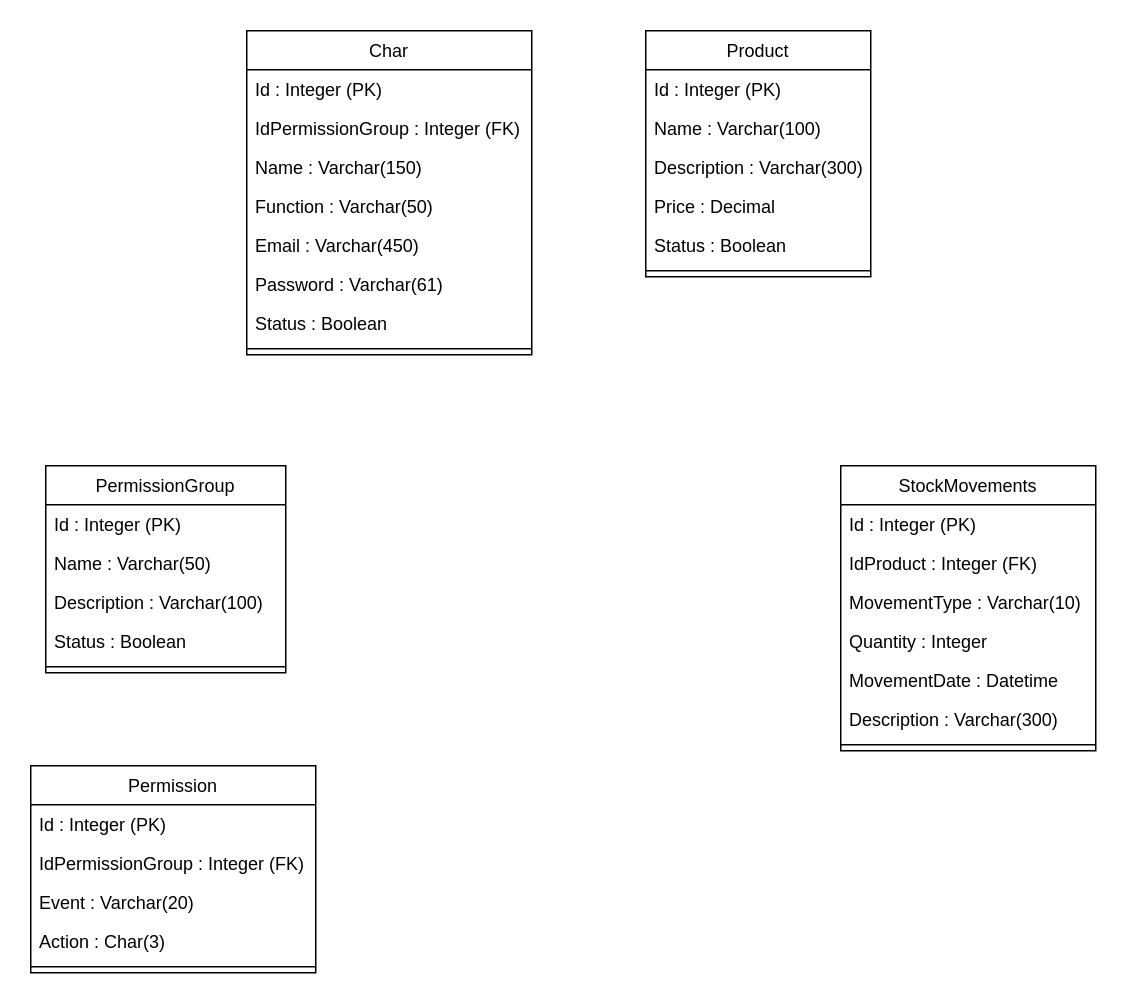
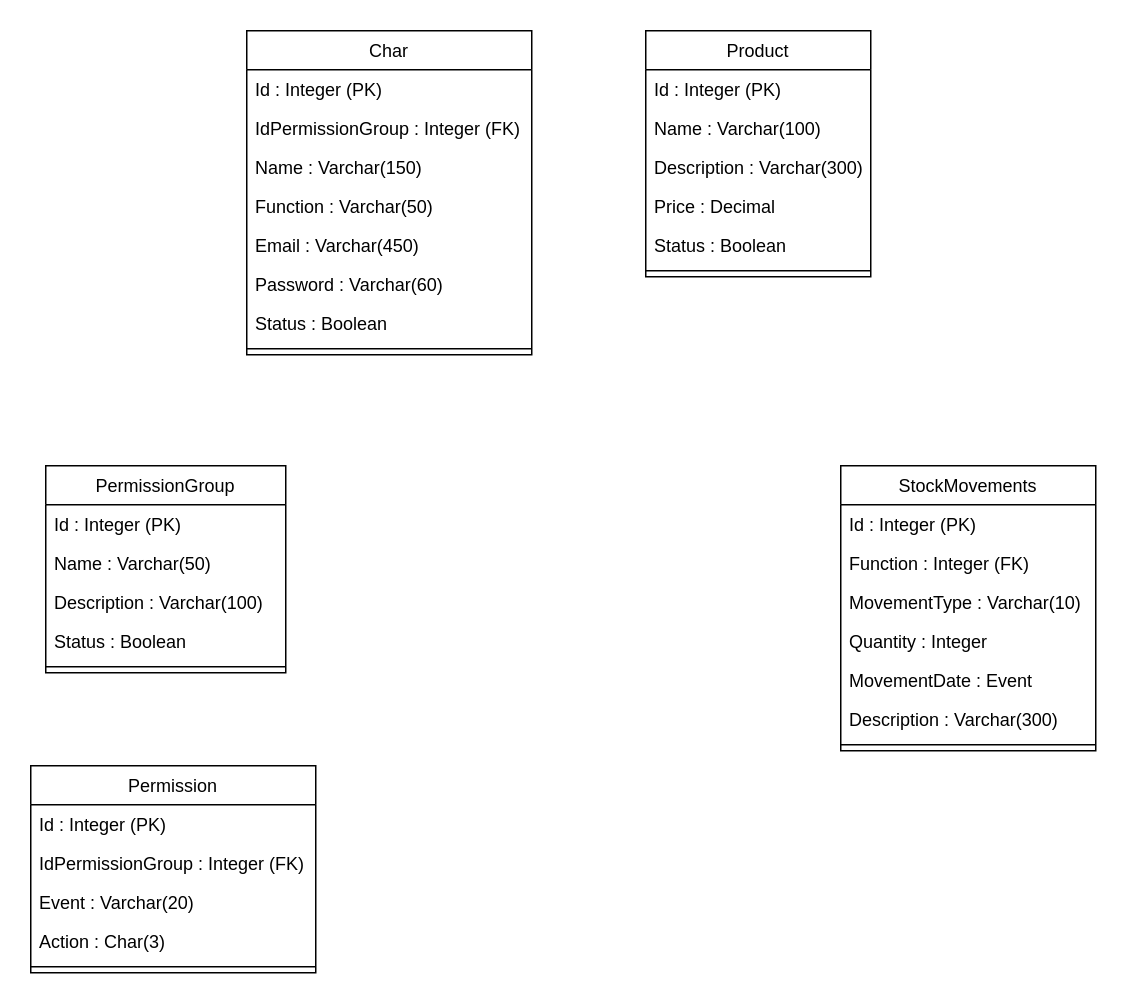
node "Password : Varchar(61)": label "Password : Varchar(61)" -> "Password : Varchar(60)"
node "IdProduct : Integer (FK)": label "IdProduct : Integer (FK)" -> "Function : Integer (FK)"
node "MovementDate : Datetime": label "MovementDate : Datetime" -> "MovementDate : Event"
